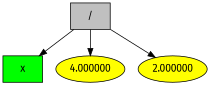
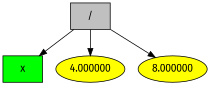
node "2.000000": label "2.000000" -> "8.000000"
